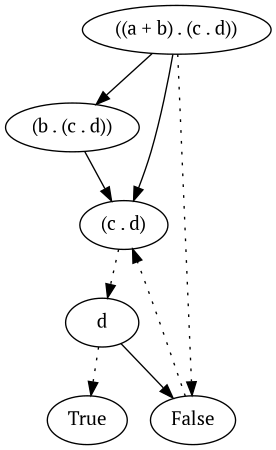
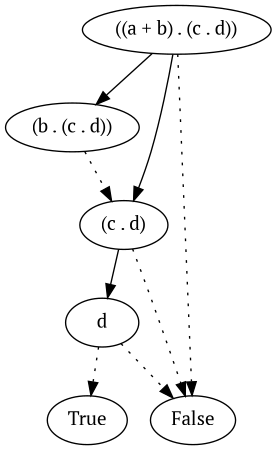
edge "(b . (c . d))" -> "(c . d)": style solid -> dotted
edge "(c . d)" -> "d": style dotted -> solid
edge "False" -> "(c . d)": reversed
edge "d" -> "False": style solid -> dotted
